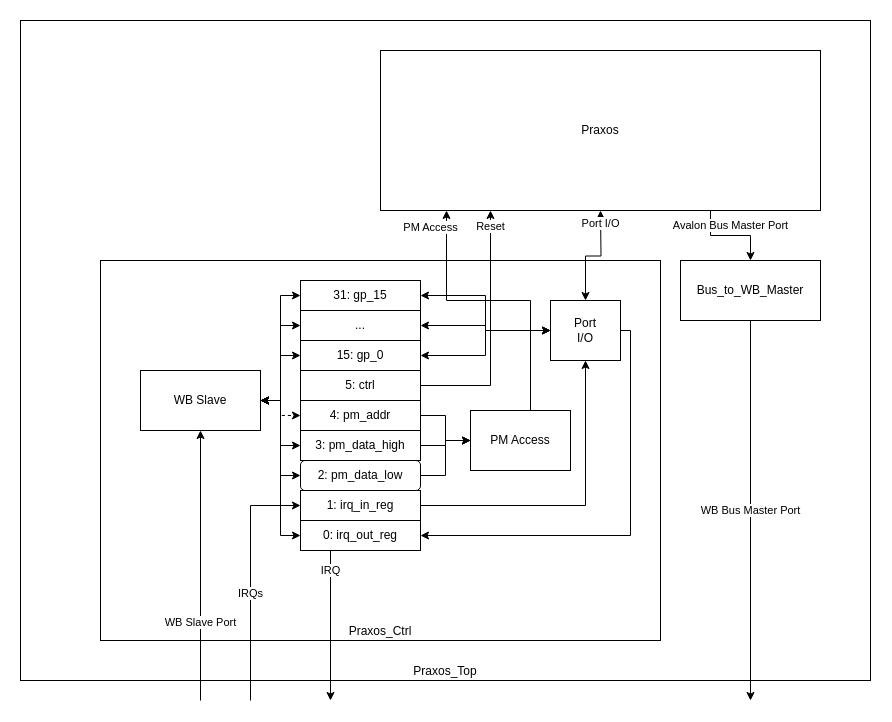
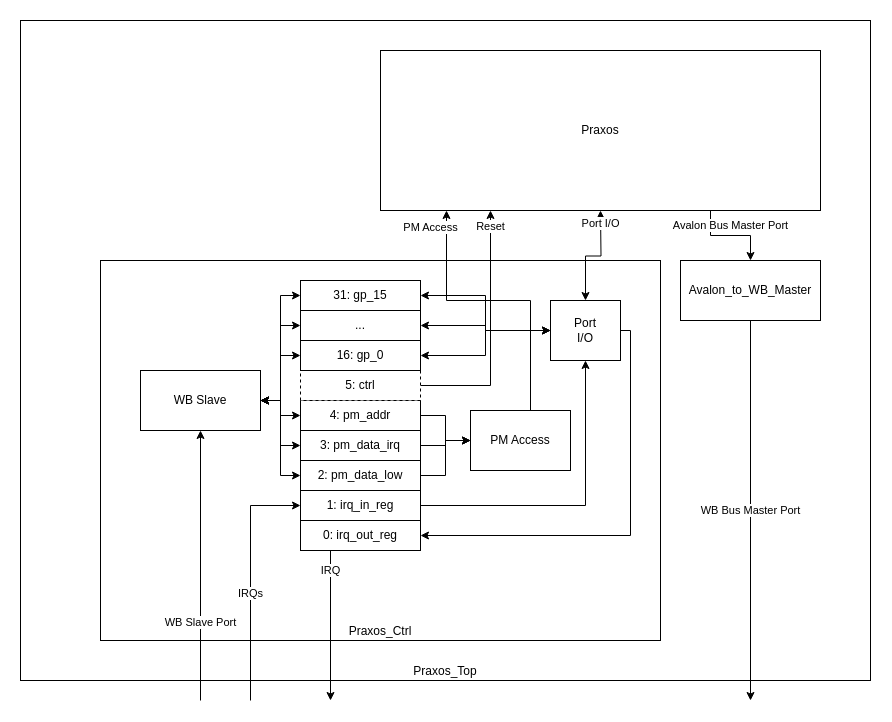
node "Bus_to_WB_Master": label "Bus_to_WB_Master" -> "Avalon_to_WB_Master"
node "15: gp_0": label "15: gp_0" -> "16: gp_0"
node "5: ctrl": style solid -> dashed
edge "WB Slave" -- "4: pm_addr": style dashed -> solid
node "3: pm_data_high": label "3: pm_data_high" -> "3: pm_data_irq"
node "2: pm_data_low": shape rounded rectangle -> rectangle
edge "WB Slave" -- "0: irq_out_reg": removed
